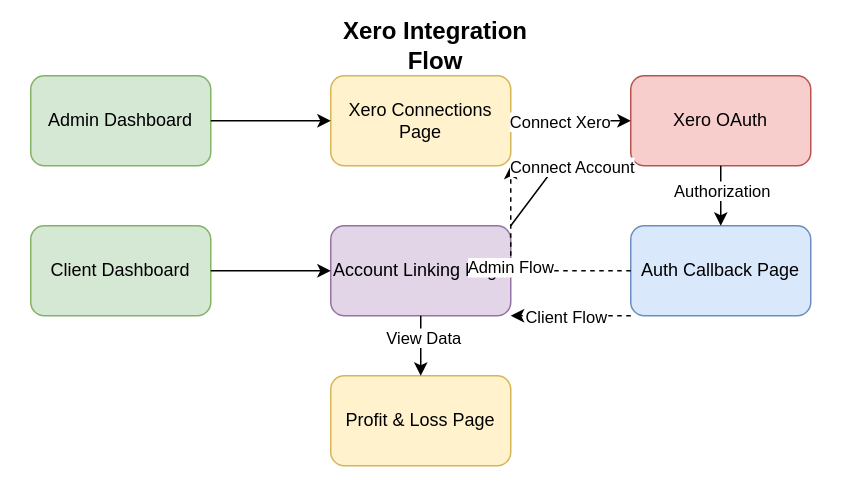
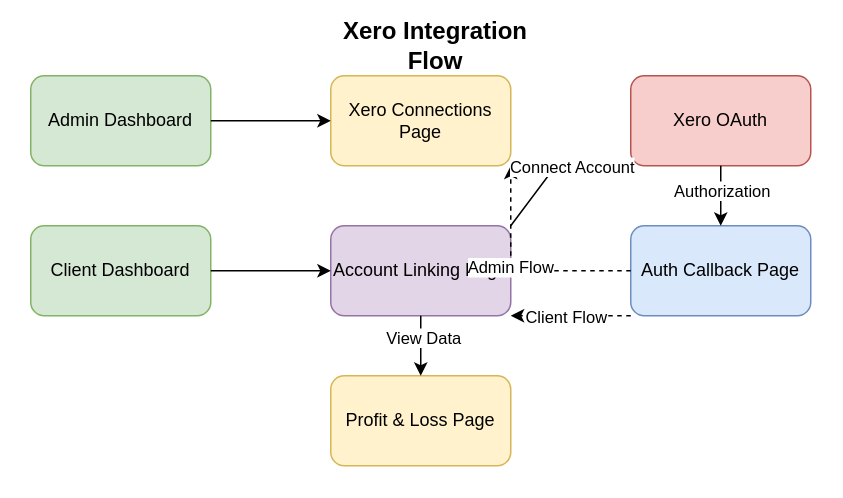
edge "Xero Connections Page" -> "Xero OAuth": removed, label "Connect Xero"
